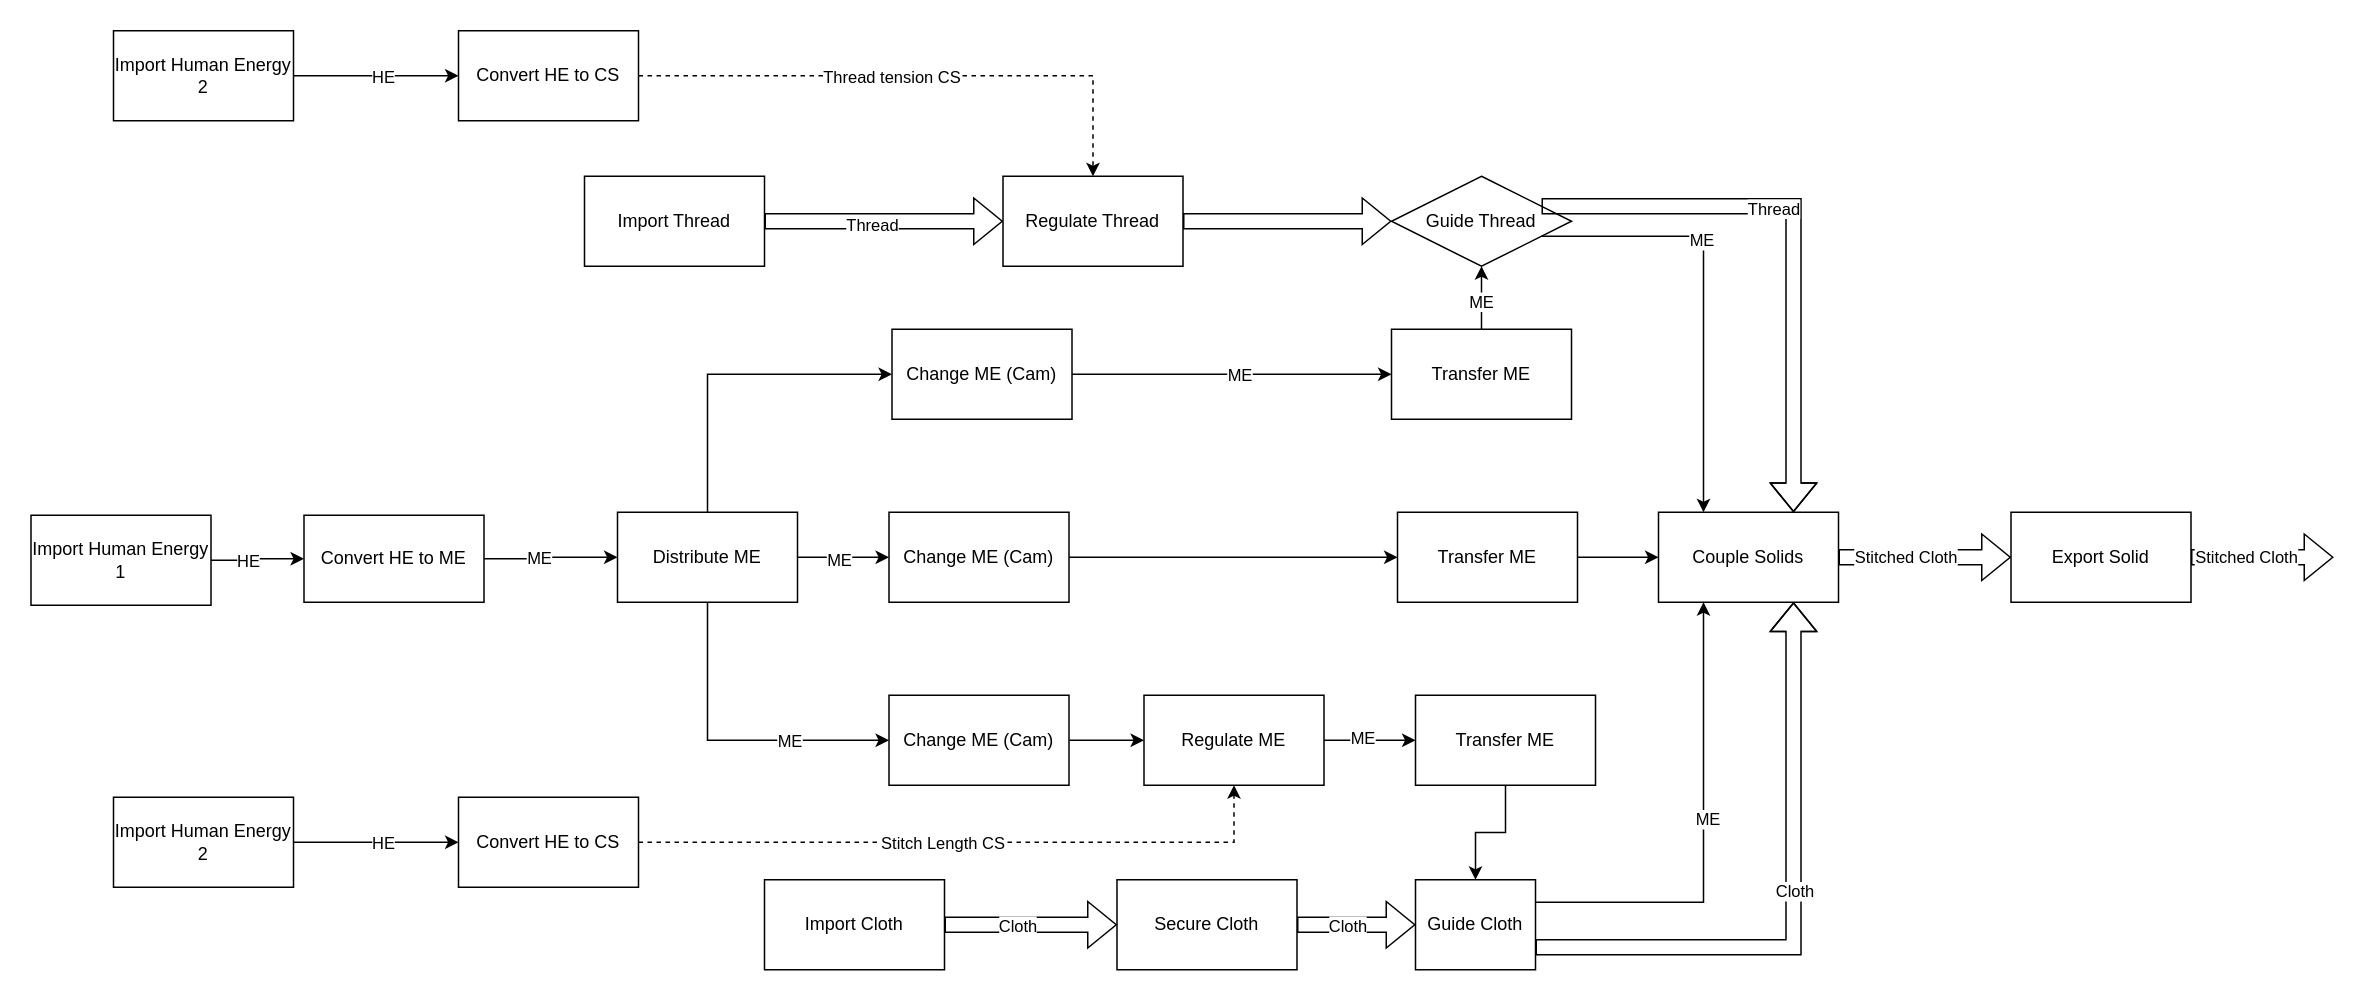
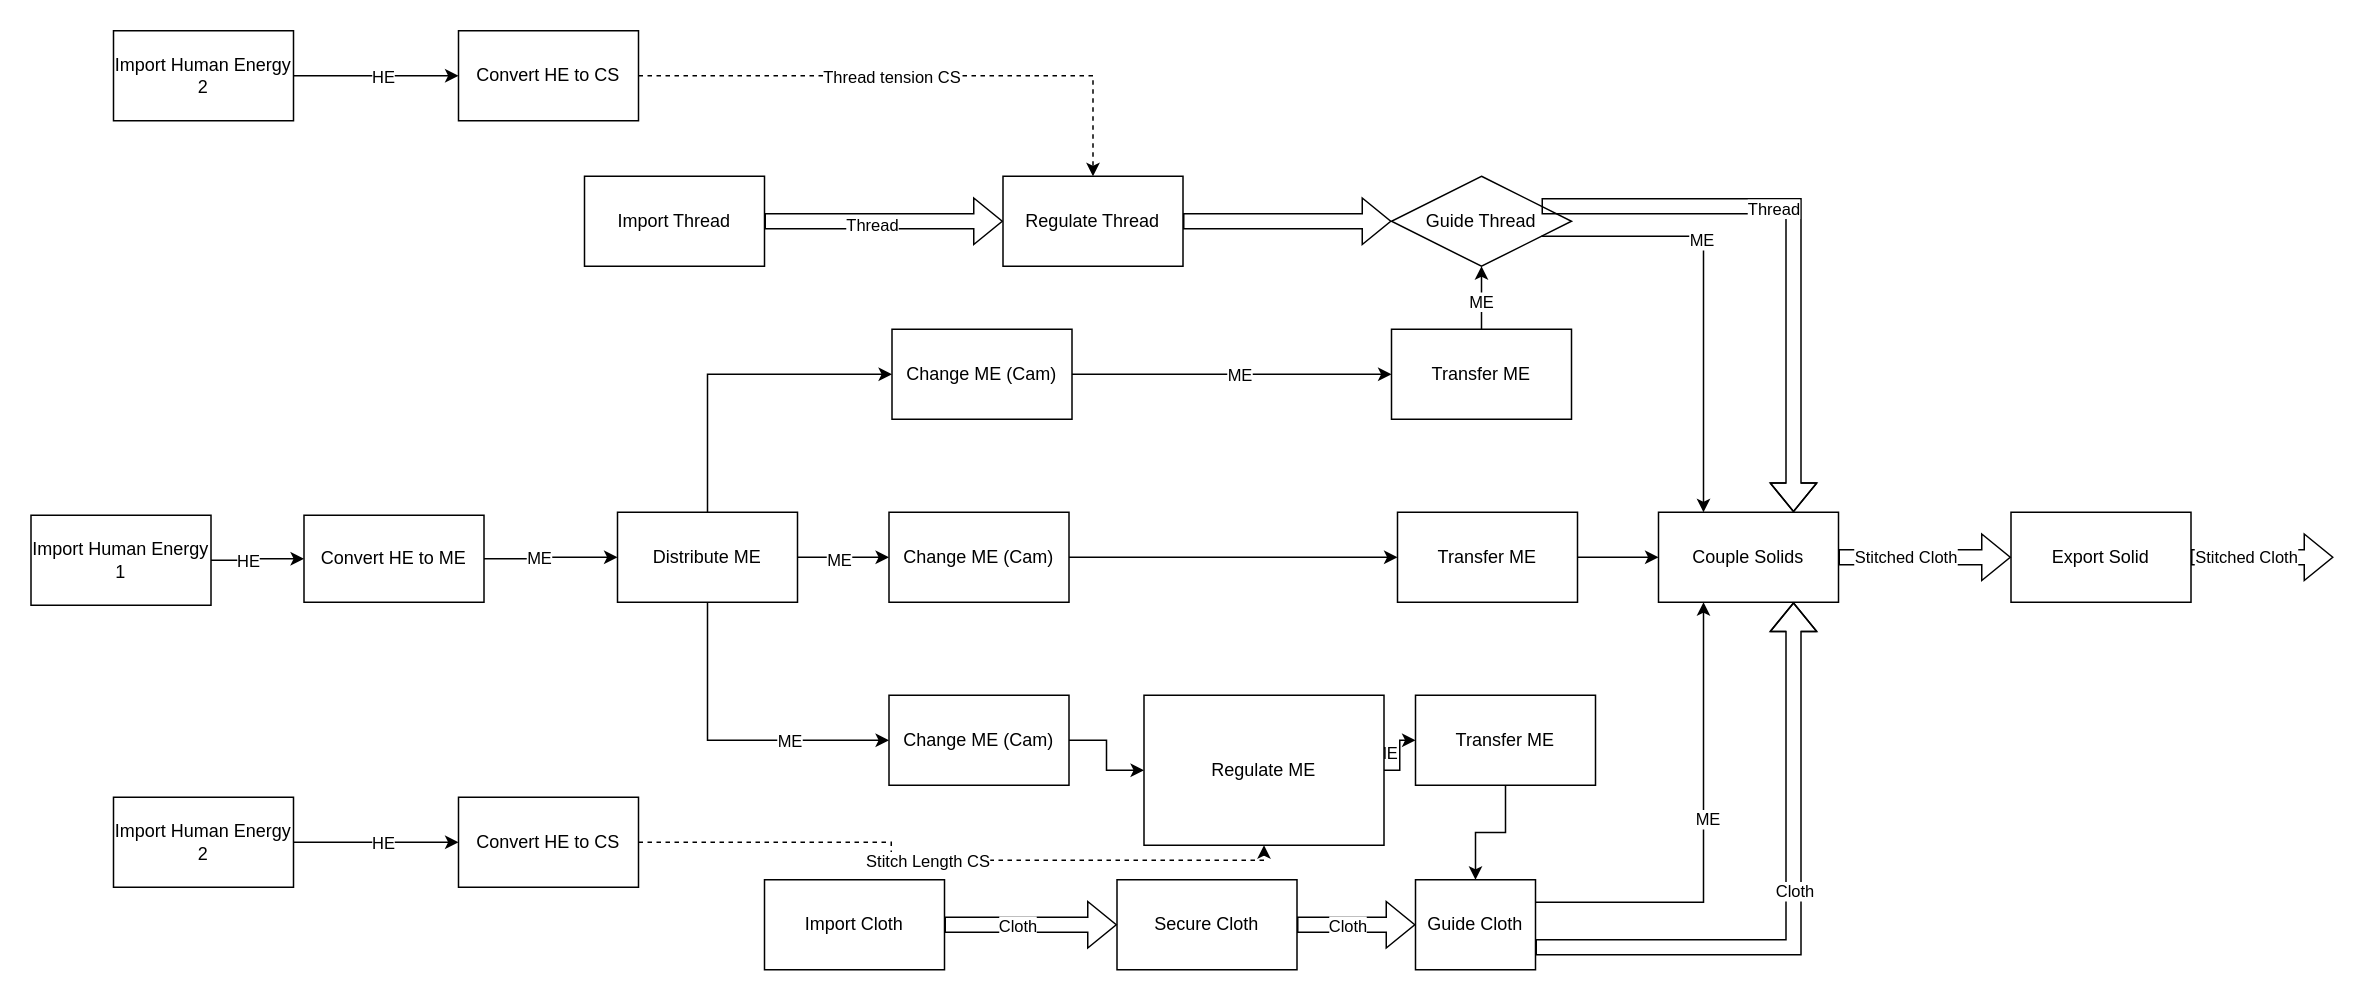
node "Regulate ME": size 180x90 -> 240x150
